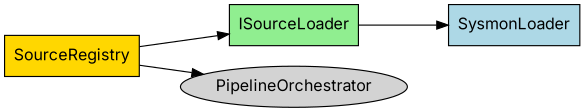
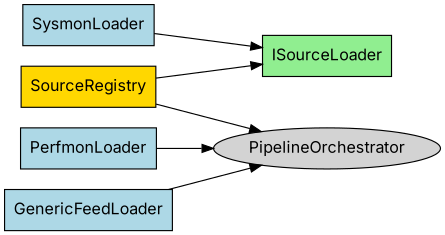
edge "ISourceLoader" -> "SysmonLoader": reversed
node "PerfmonLoader": added
node "GenericFeedLoader": added
